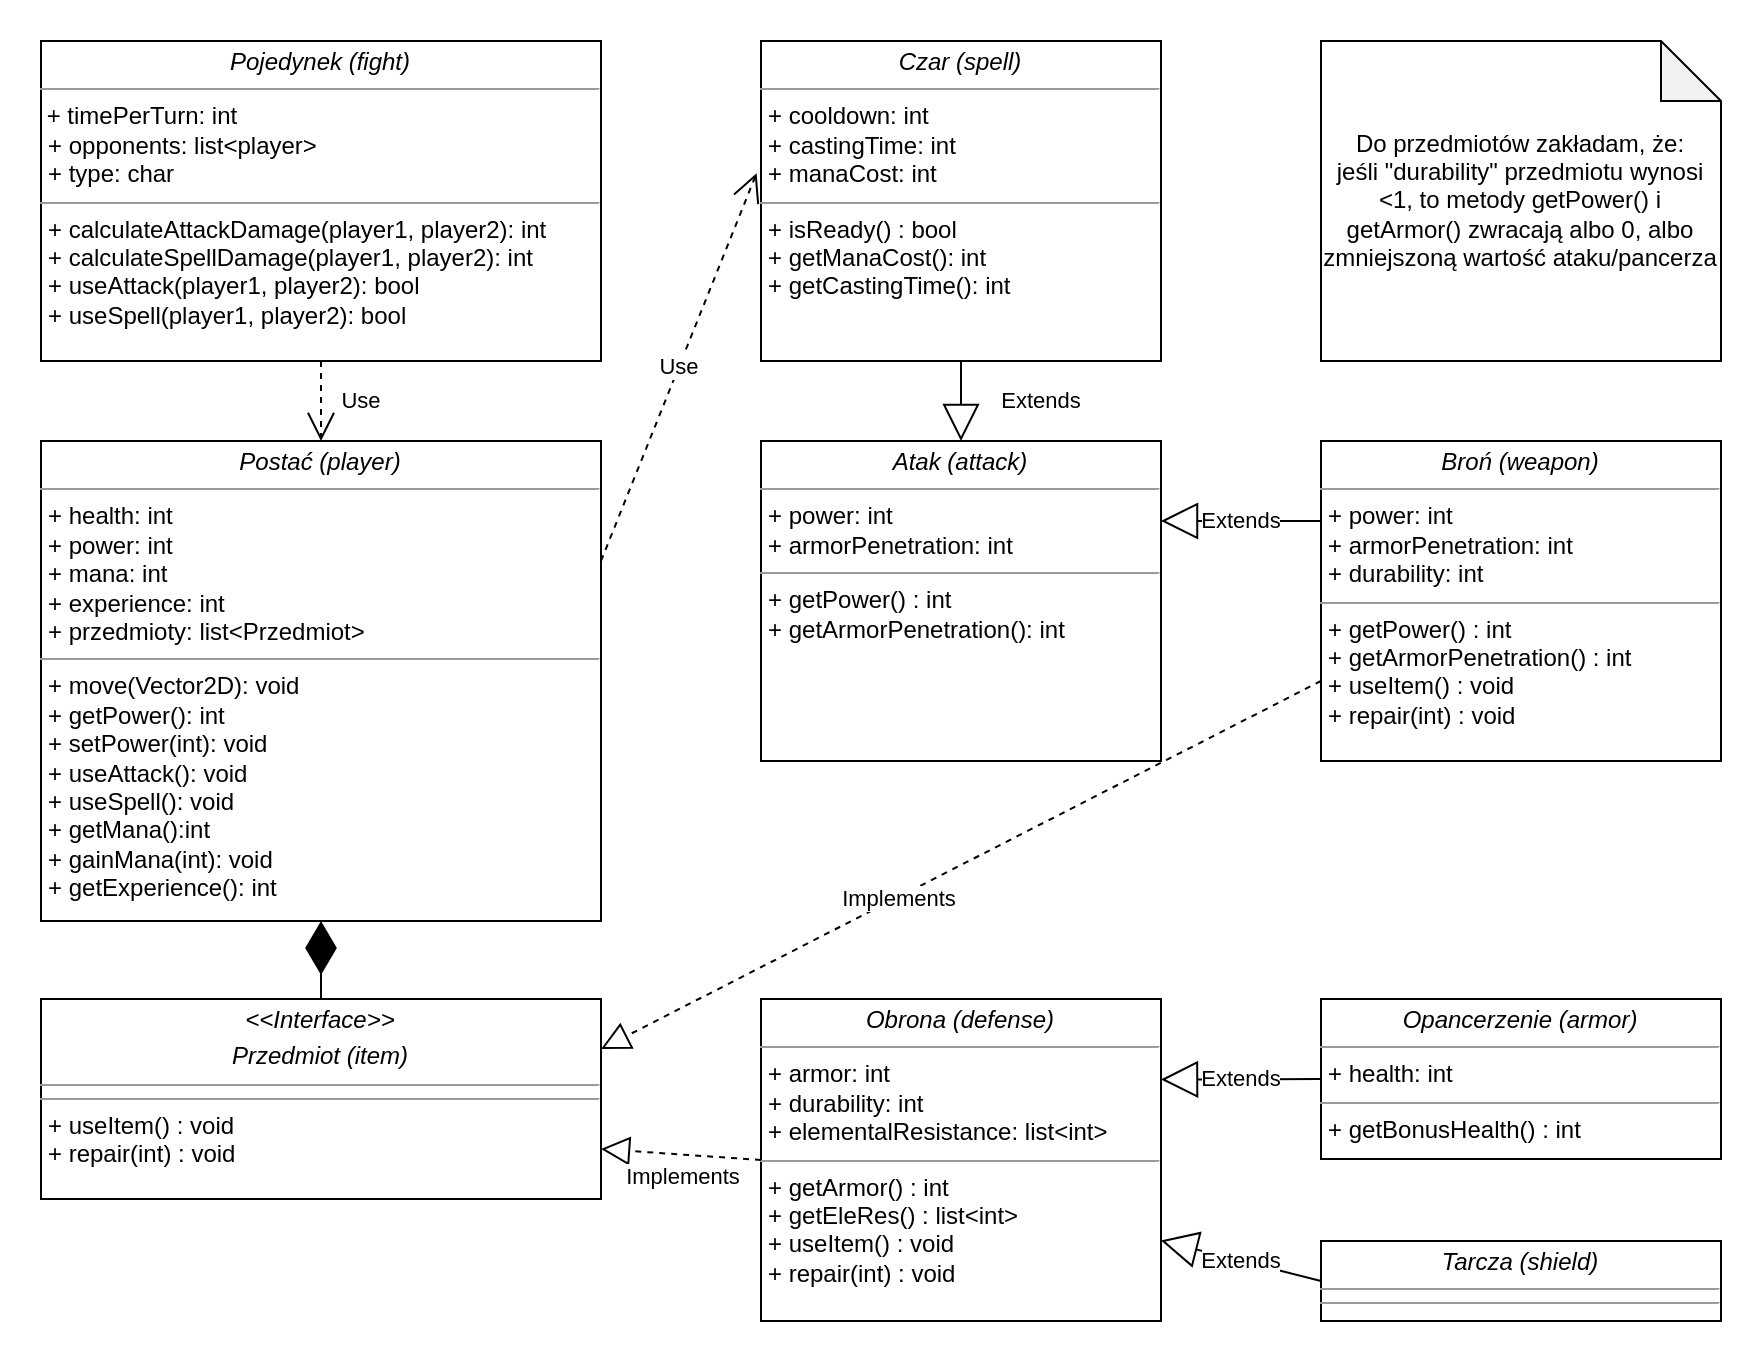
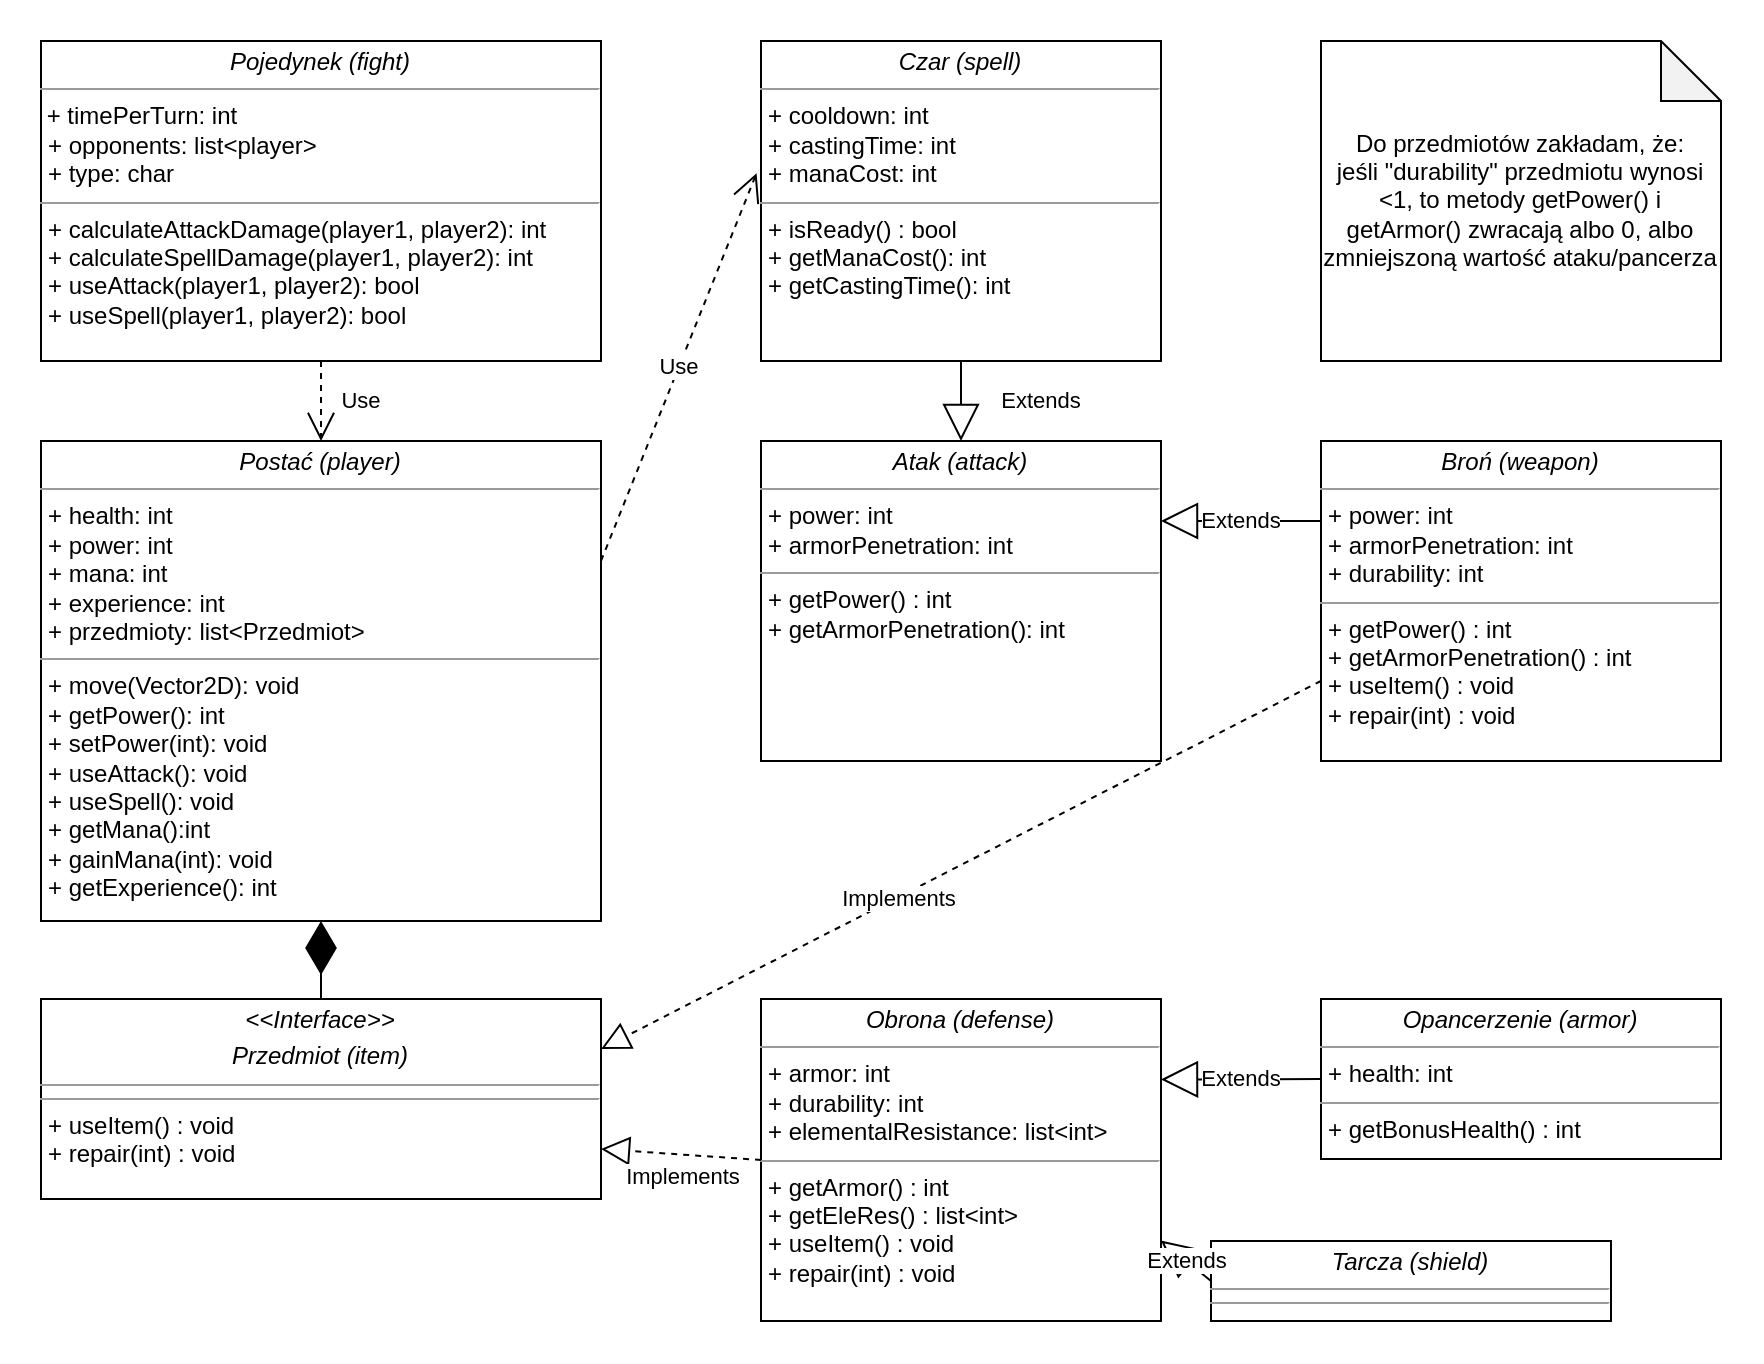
node "Tarcza (shield)": moved (1521, 1281) -> (1411, 1281)
